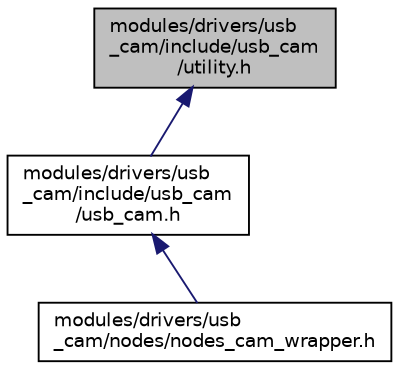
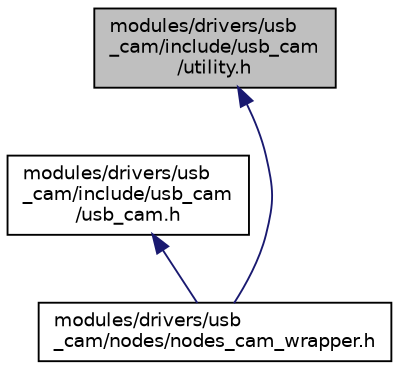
edge "modules/drivers/usb _cam/include/usb_cam /usb_cam.h" -> "modules/drivers/usb _cam/include/usb_cam /utility.h": now "modules/drivers/usb _cam/nodes/nodes_cam_wrapper.h" -> "modules/drivers/usb _cam/include/usb_cam /utility.h"
